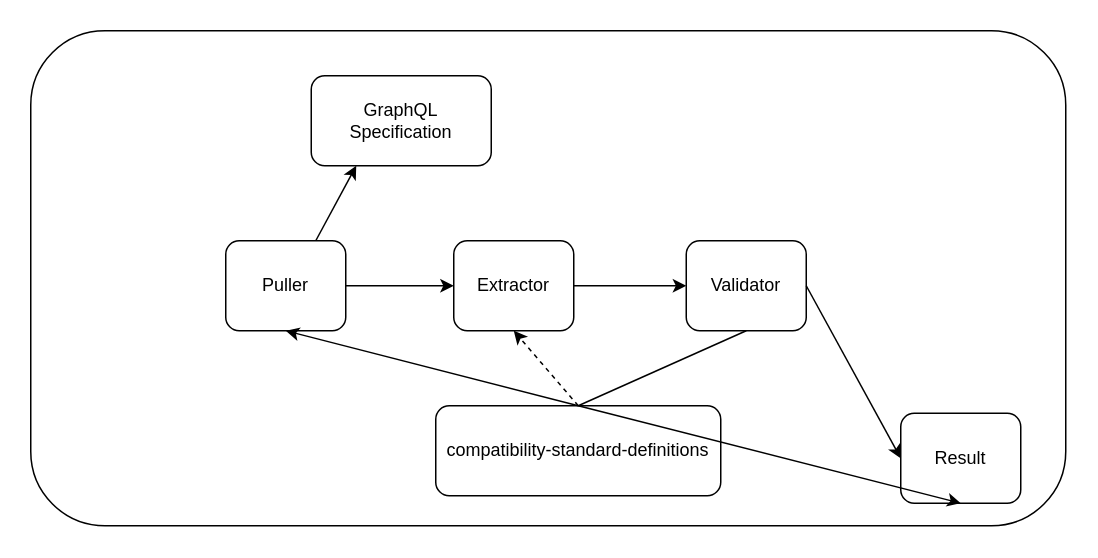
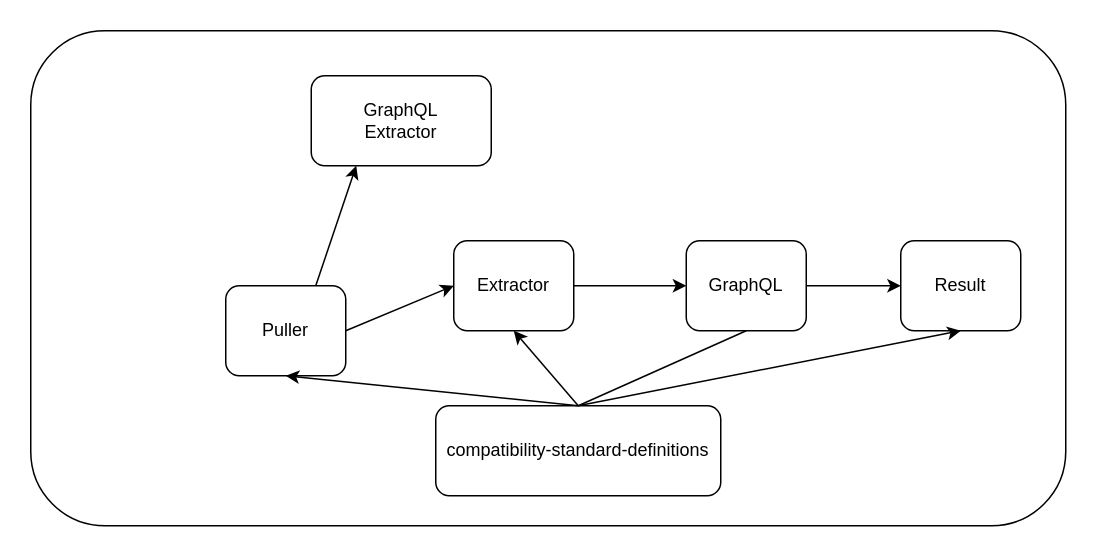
node "GraphQL Specification": label "GraphQL Specification" -> "GraphQL Extractor"
node "Puller": moved (286, 286) -> (286, 331)
node "Validator": label "Validator" -> "GraphQL"
edge "compatibility-standard-definitions" -> "Extractor": style dashed -> solid
node "Result": moved (961, 458) -> (961, 286)
